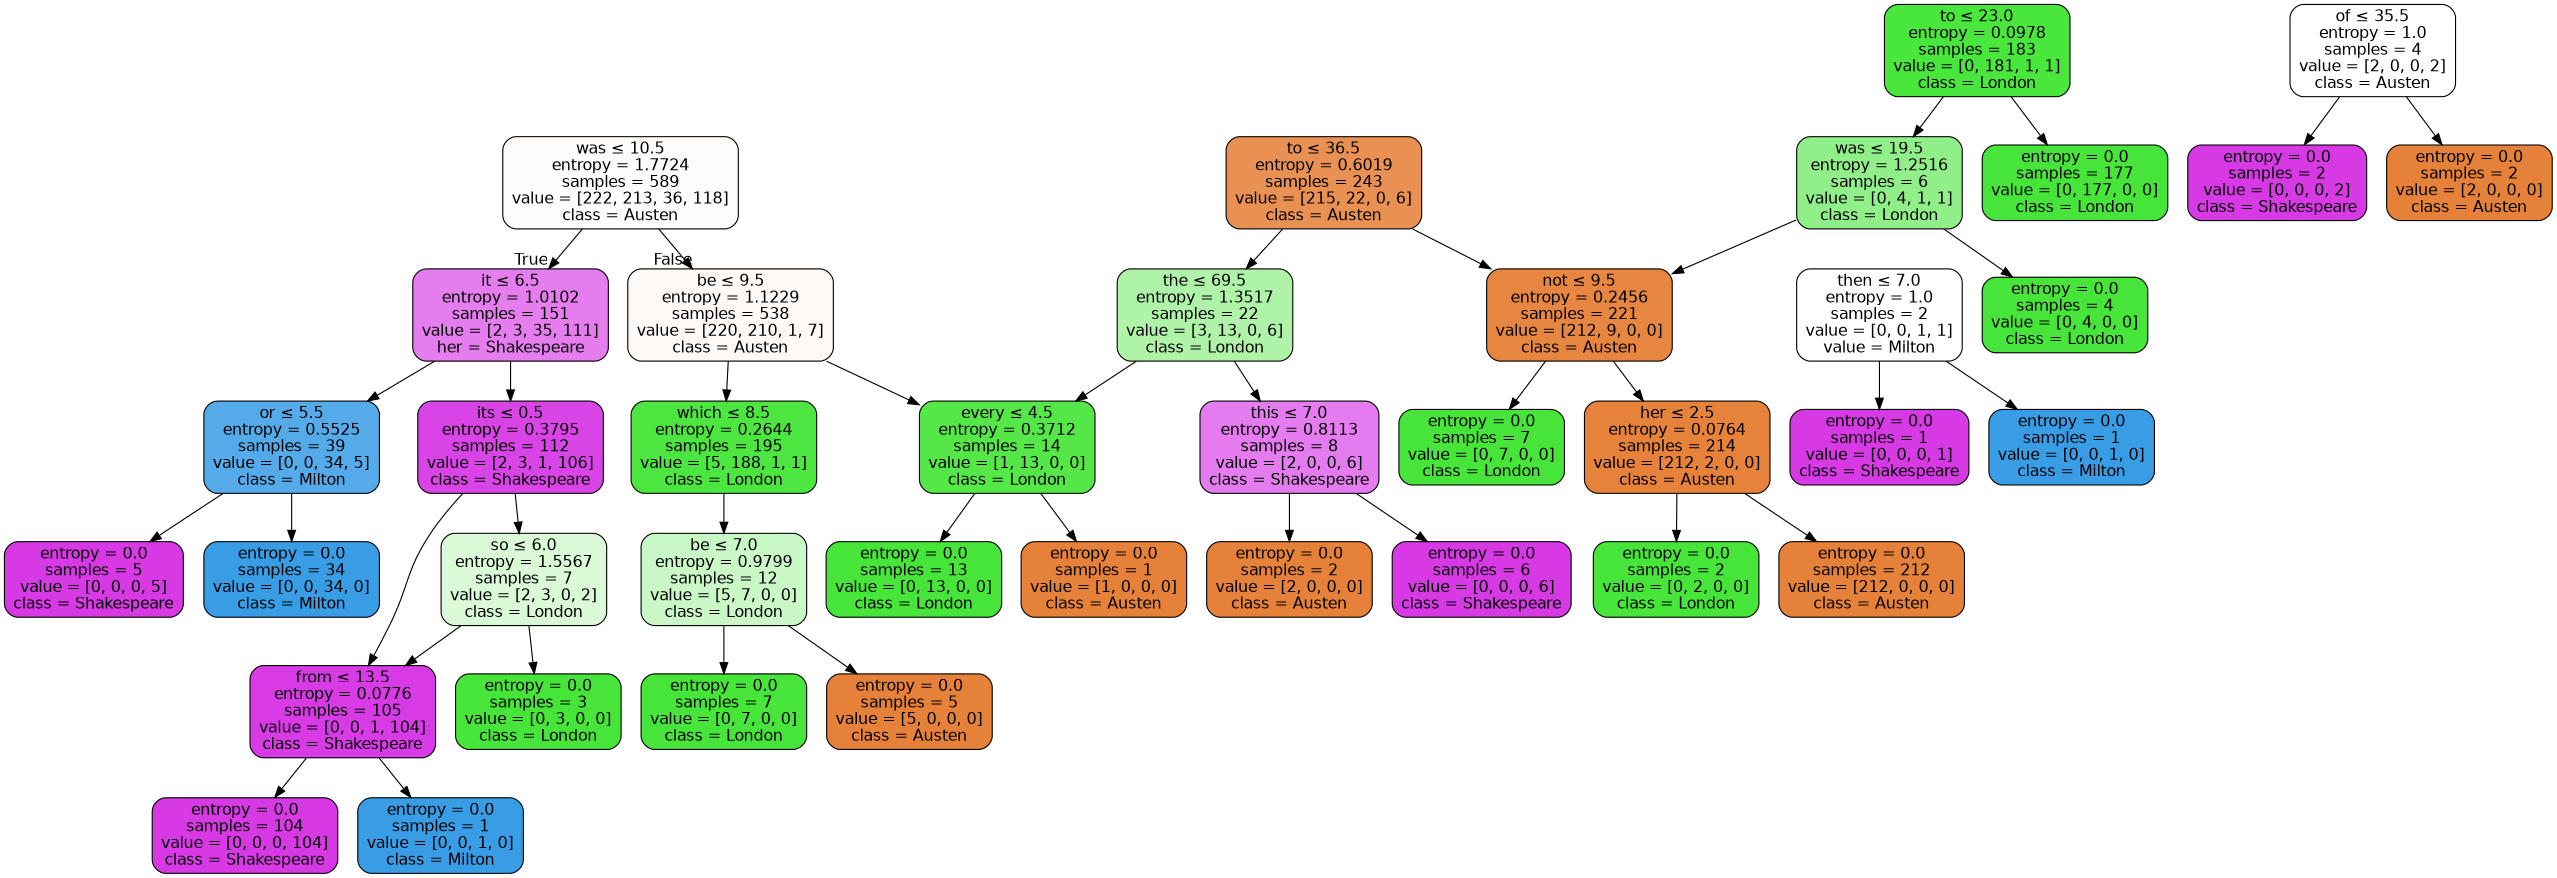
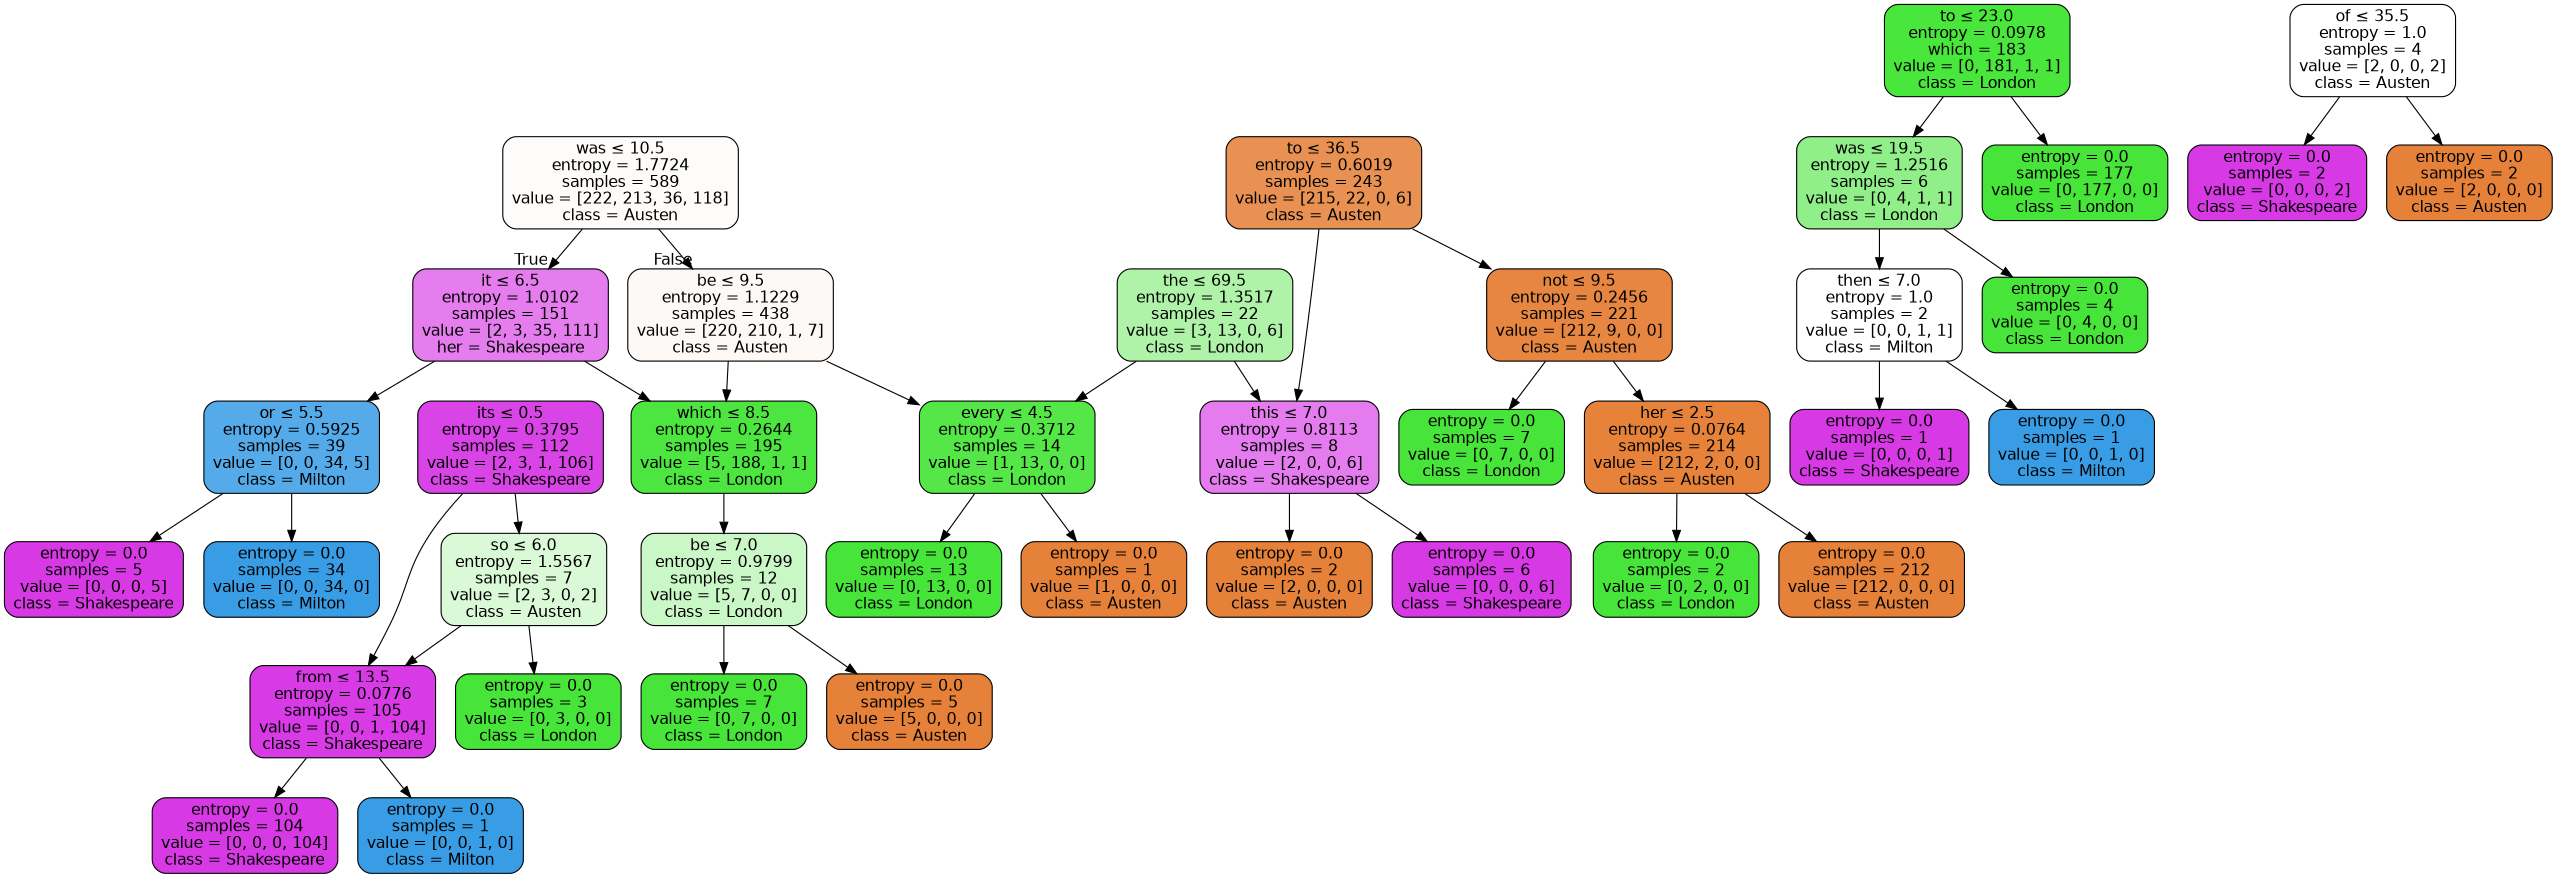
node "to ≤ 23.0": text "samples = 183" -> "which = 183"
edge "to ≤ 36.5" -> "the ≤ 69.5": now "to ≤ 36.5" -> "this ≤ 7.0"
edge "was ≤ 19.5" -> "not ≤ 9.5": now "was ≤ 19.5" -> "then ≤ 7.0"
node "be ≤ 9.5": text "samples = 538" -> "samples = 438"
node "then ≤ 7.0": text "value = Milton" -> "class = Milton"
edge "it ≤ 6.5" -> "its ≤ 0.5": now "it ≤ 6.5" -> "which ≤ 8.5"
node "or ≤ 5.5": text "entropy = 0.5525" -> "entropy = 0.5925"
node "so ≤ 6.0": text "class = London" -> "class = Austen"
